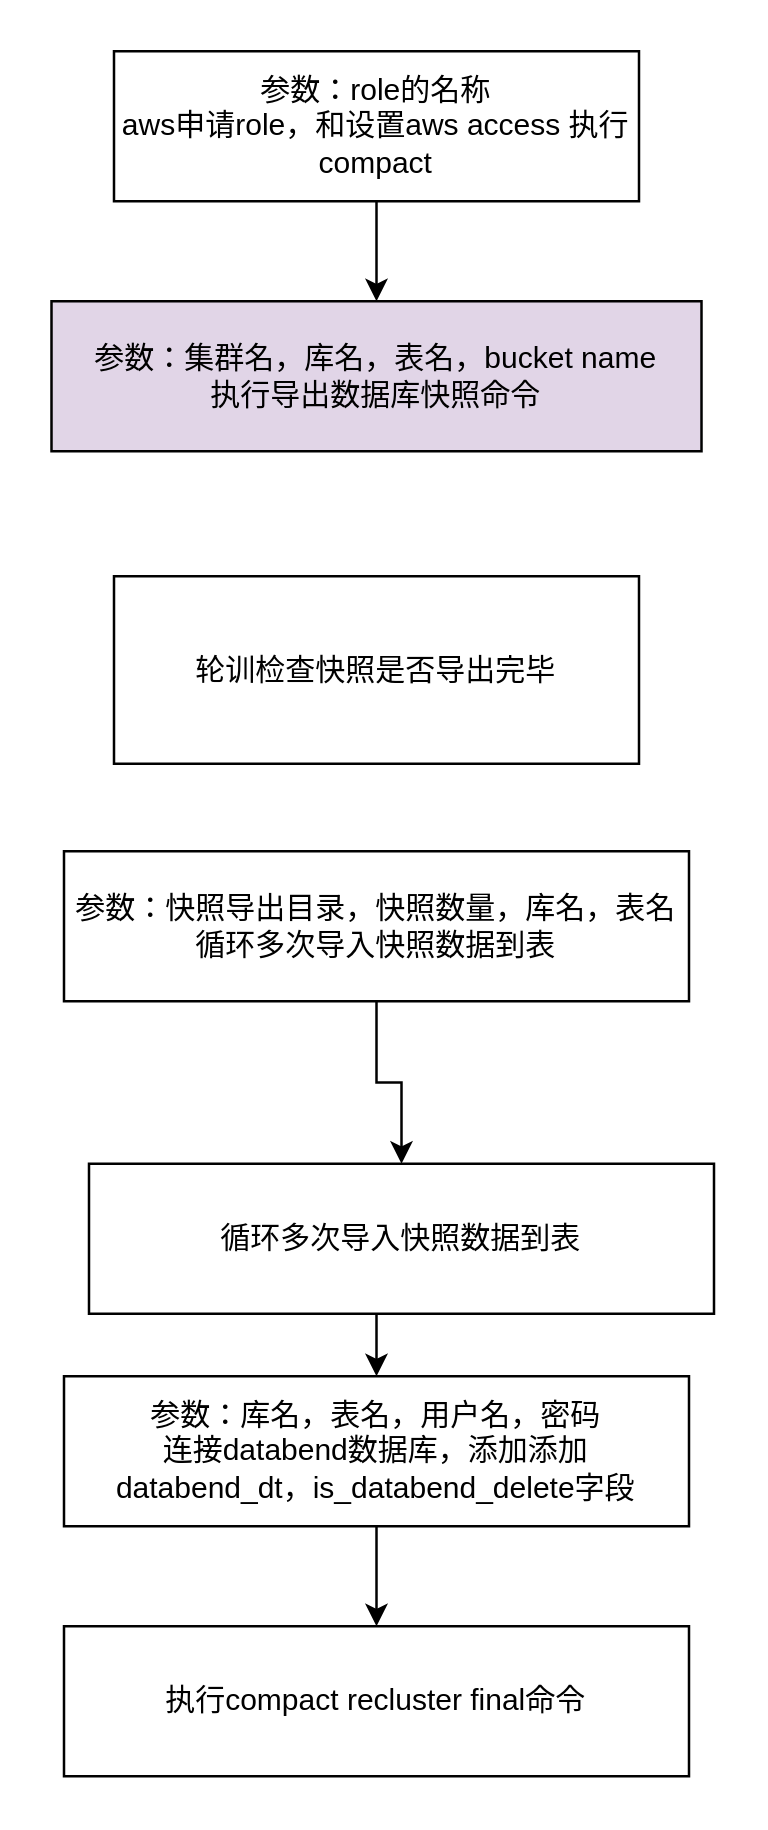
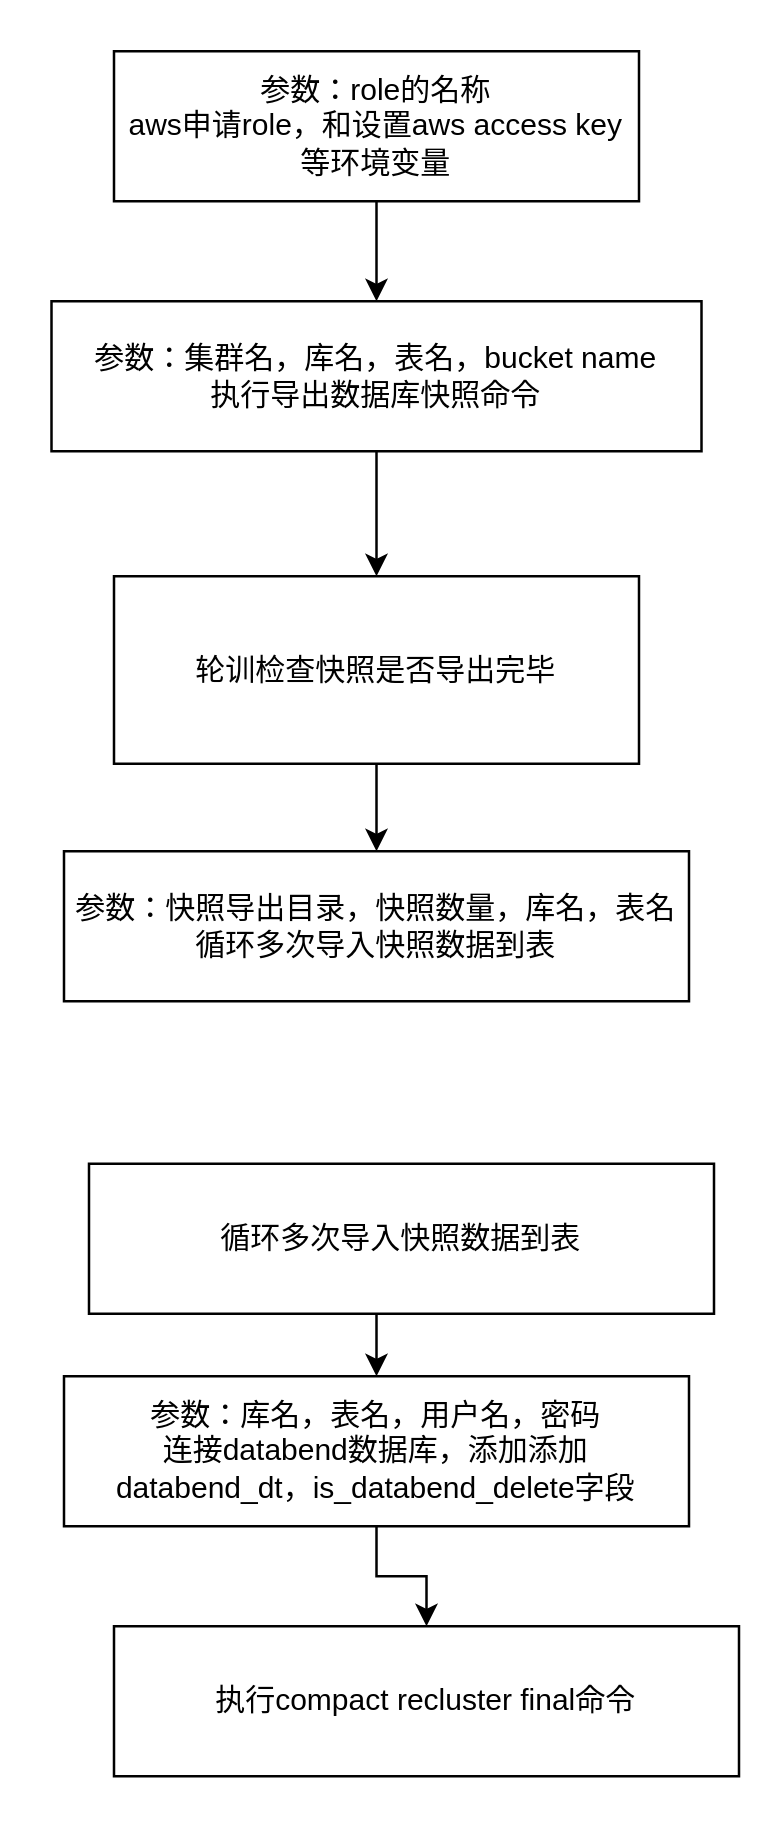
node "参数：role的名称 aws申请role，和设置aws access 执行compact": label "参数：role的名称 aws申请role，和设置aws access 执行compact" -> "参数：role的名称 aws申请role，和设置aws access key等环境变量"
node "参数：集群名，库名，表名，bucket name 执行导出数据库快照命令": fillcolor #e1d5e7 -> #ffffff
edge "参数：集群名，库名，表名，bucket name 执行导出数据库快照命令" -> "轮训检查快照是否导出完毕": added
edge "轮训检查快照是否导出完毕" -> "参数：快照导出目录，快照数量，库名，表名 循环多次导入快照数据到表": added
edge "参数：快照导出目录，快照数量，库名，表名 循环多次导入快照数据到表" -> "循环多次导入快照数据到表": removed
node "执行compact recluster final命令": moved (376, 1701) -> (426, 1701)
